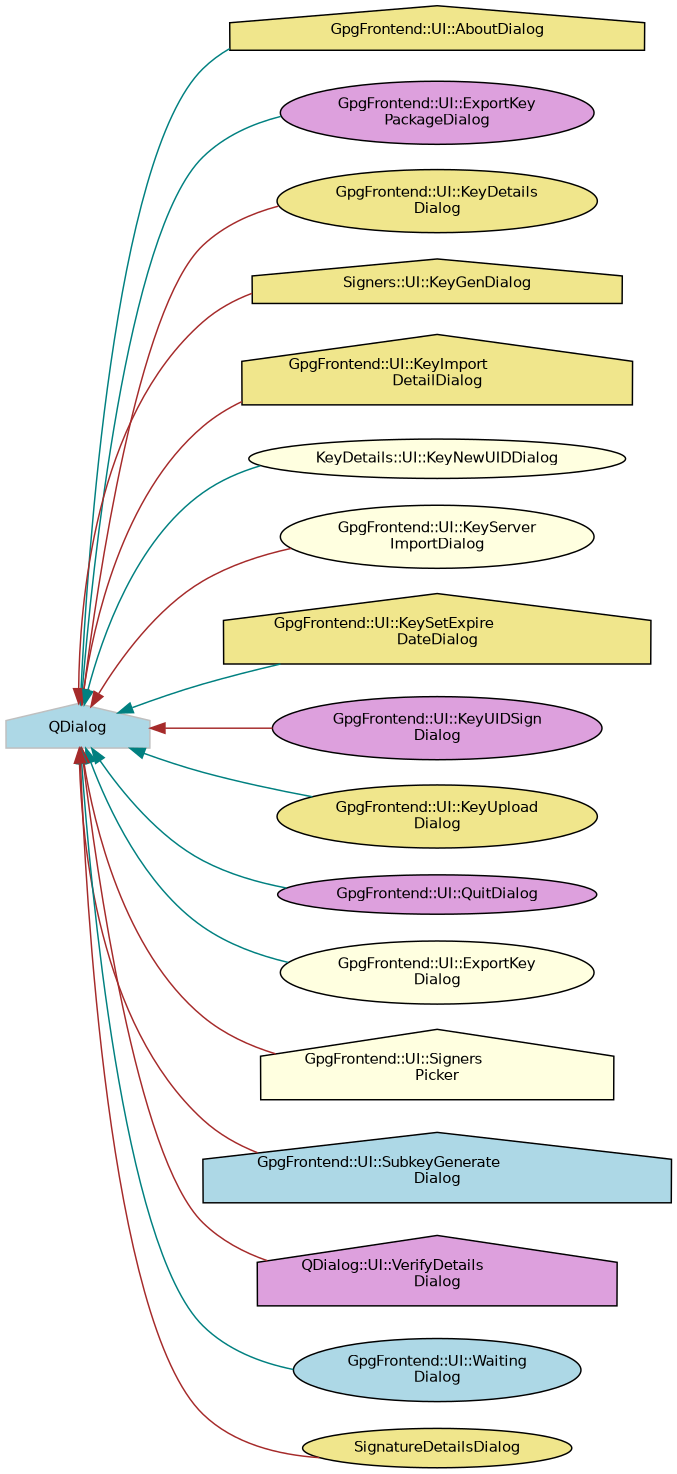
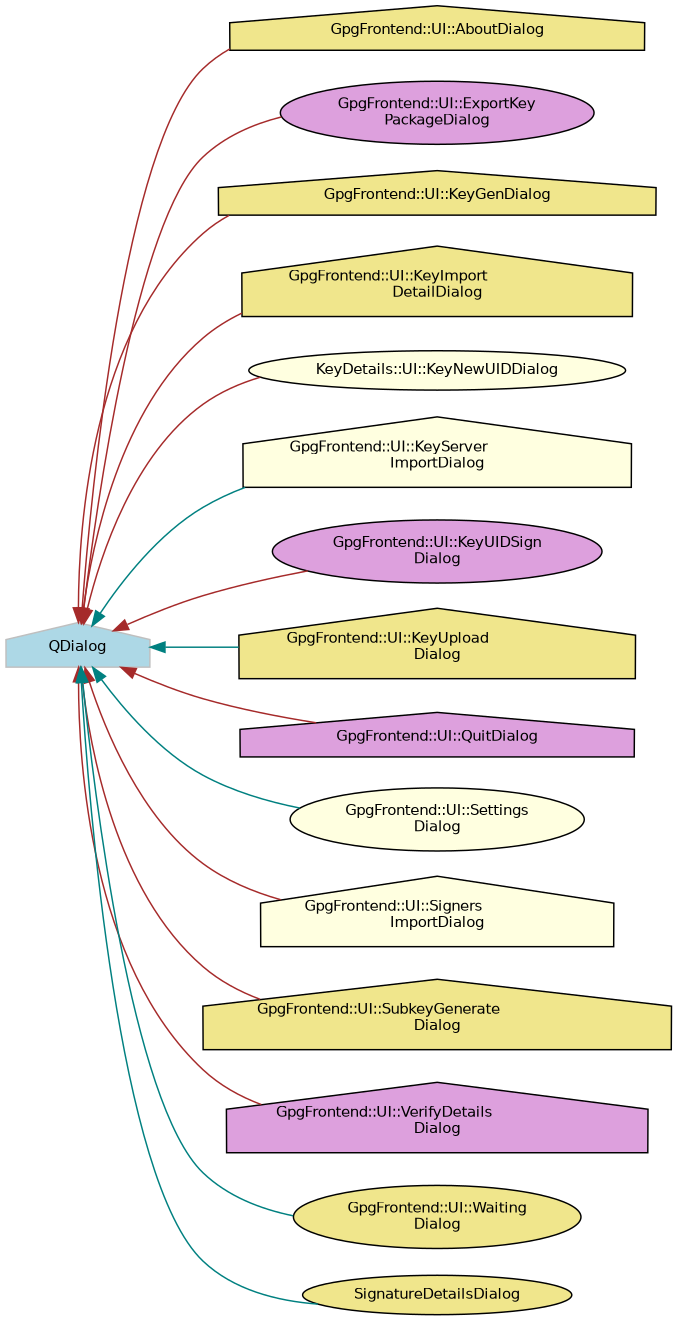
node "GpgFrontend::UI::KeyDetails Dialog": removed
node "Signers::UI::KeyGenDialog": label "Signers::UI::KeyGenDialog" -> "GpgFrontend::UI::KeyGenDialog"
edge "GpgFrontend::UI::AboutDialog" -> "QDialog": color teal -> brown
edge "GpgFrontend::UI::ExportKey PackageDialog" -> "QDialog": color teal -> brown
node "GpgFrontend::UI::KeyServer ImportDialog": shape ellipse -> house
edge "KeyDetails::UI::KeyNewUIDDialog" -> "QDialog": color teal -> brown
edge "GpgFrontend::UI::KeyServer ImportDialog" -> "QDialog": color brown -> teal
node "GpgFrontend::UI::KeySetExpire DateDialog": removed
node "GpgFrontend::UI::KeyUpload Dialog": shape ellipse -> house
edge "GpgFrontend::UI::QuitDialog" -> "QDialog": color teal -> brown
node "GpgFrontend::UI::QuitDialog": shape ellipse -> house
node "GpgFrontend::UI::ExportKey Dialog": label "GpgFrontend::UI::ExportKey Dialog" -> "GpgFrontend::UI::Settings Dialog"
node "GpgFrontend::UI::Signers Picker": label "GpgFrontend::UI::Signers Picker" -> "GpgFrontend::UI::Signers ImportDialog"
edge "SignatureDetailsDialog" -> "QDialog": color brown -> teal
node "GpgFrontend::UI::SubkeyGenerate Dialog": fillcolor lightblue -> khaki
node "QDialog::UI::VerifyDetails Dialog": label "QDialog::UI::VerifyDetails Dialog" -> "GpgFrontend::UI::VerifyDetails Dialog"
node "GpgFrontend::UI::Waiting Dialog": fillcolor lightblue -> khaki
